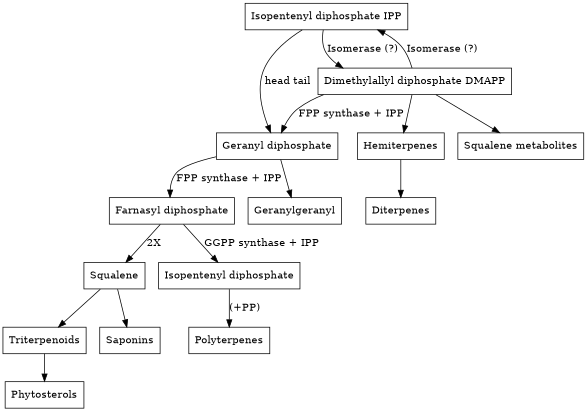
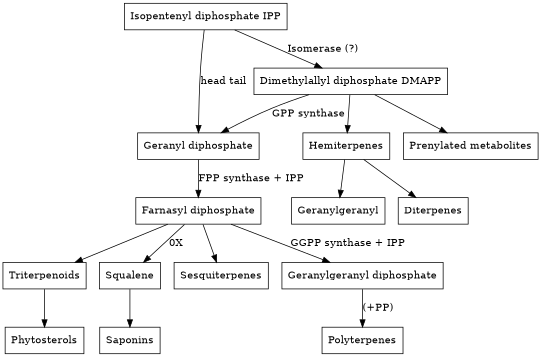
edge "Dimethylallyl diphosphate DMAPP" -> "Isopentenyl diphosphate IPP": removed, label "Isomerase (?)"
edge "Dimethylallyl diphosphate DMAPP" -> "Geranyl diphosphate": label "FPP synthase + IPP" -> "GPP synthase"
node "Squalene metabolites": label "Squalene metabolites" -> "Prenylated metabolites"
edge "Geranyl diphosphate" -> "Geranylgeranyl": now "Hemiterpenes" -> "Geranylgeranyl"
edge "Farnasyl diphosphate" -> "Squalene": label "2X" -> "0X"
node "Sesquiterpenes": added
node "Isopentenyl diphosphate": label "Isopentenyl diphosphate" -> "Geranylgeranyl diphosphate"
edge "Squalene" -> "Triterpenoids": now "Farnasyl diphosphate" -> "Triterpenoids"
